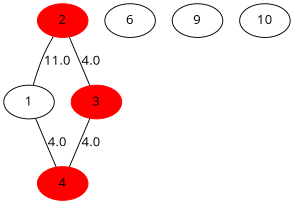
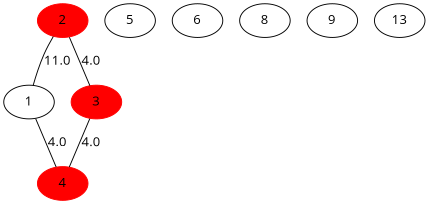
node "5": added
node "10": label "10" -> "13"
node "8": added
